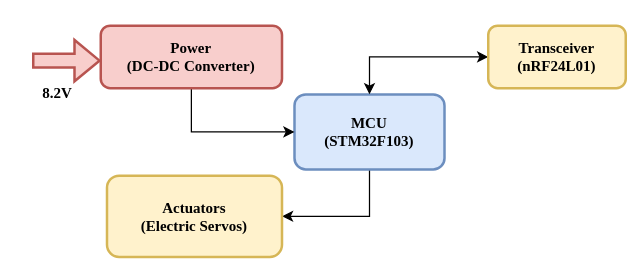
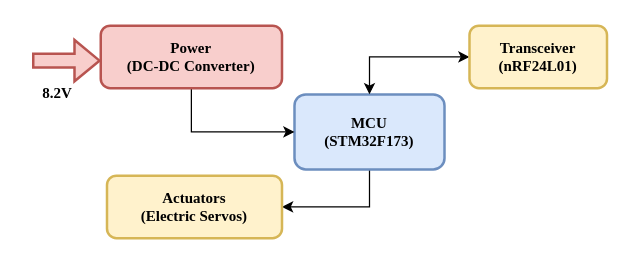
node "Transceiver (nRF24L01)": moved (557, 57) -> (538, 57)
node "MCU (STM32F103)": label "MCU (STM32F103)" -> "MCU (STM32F173)"
node "Actuators (Electric Servos)": size 175x81 -> 175x63
